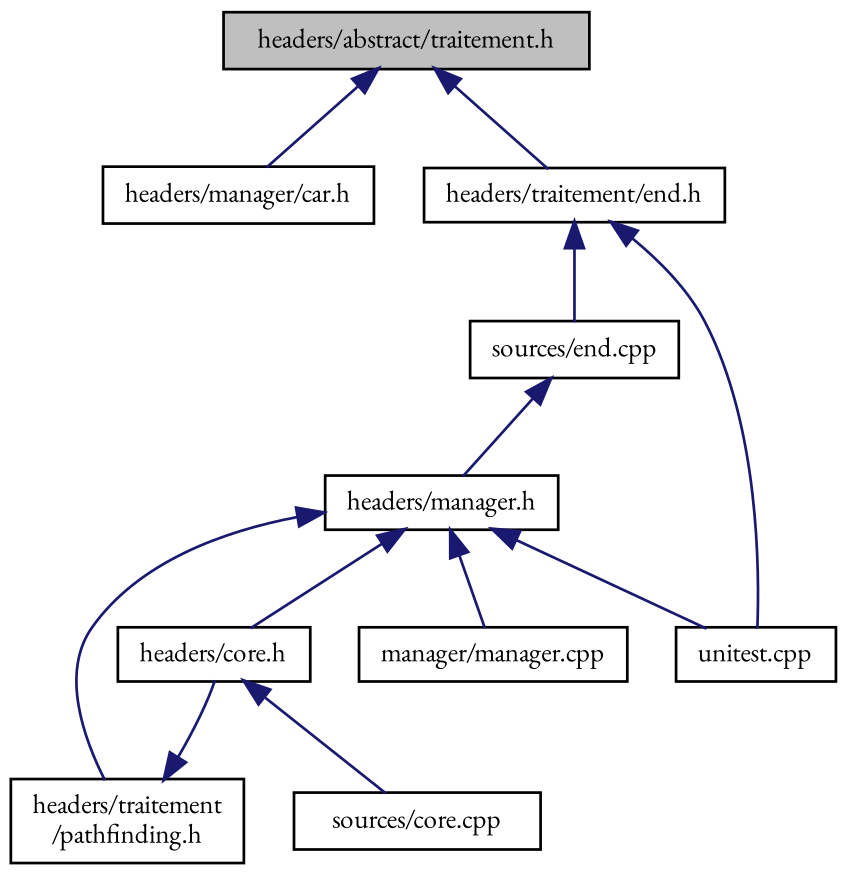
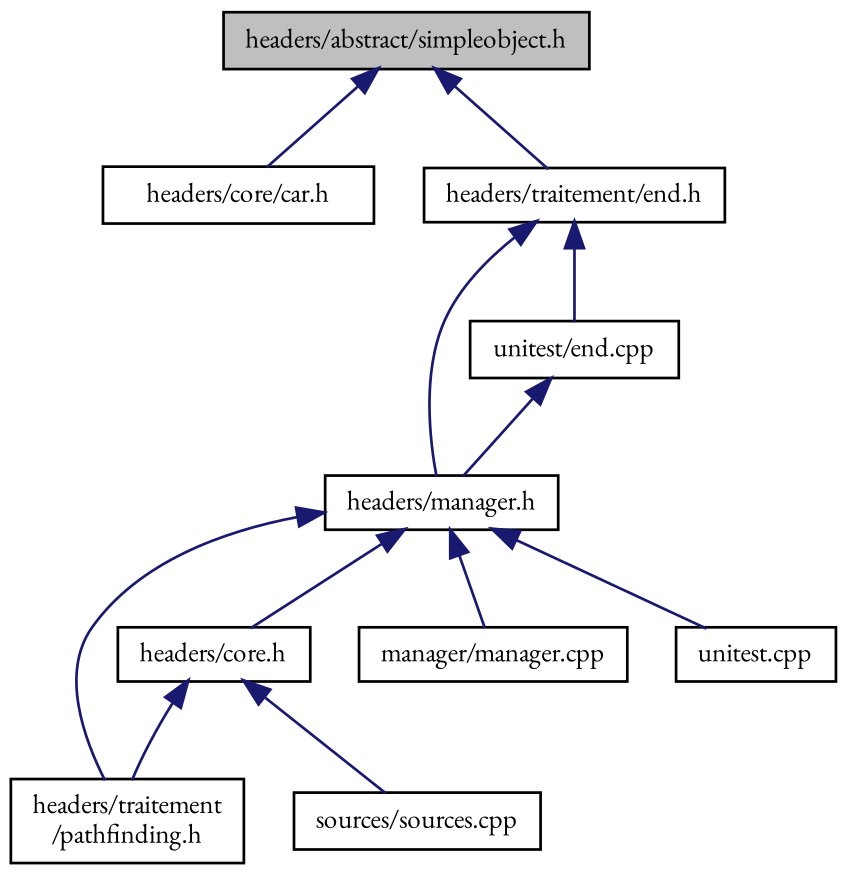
node "headers/abstract/traitement.h": label "headers/abstract/traitement.h" -> "headers/abstract/simpleobject.h"
node "headers/manager/car.h": label "headers/manager/car.h" -> "headers/core/car.h"
node "sources/end.cpp": label "sources/end.cpp" -> "unitest/end.cpp"
edge "unitest.cpp" -> "headers/traitement/end.h": now "headers/manager.h" -> "headers/traitement/end.h"
edge "headers/core.h" -> "headers/traitement /pathfinding.h": reversed
node "sources/core.cpp": label "sources/core.cpp" -> "sources/sources.cpp"
